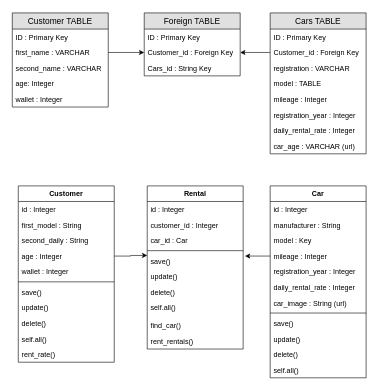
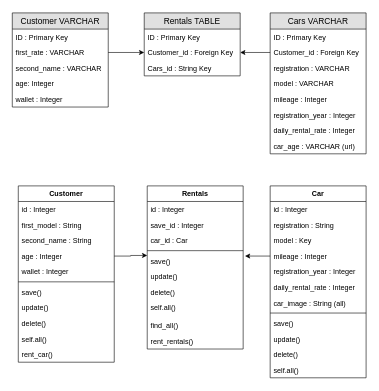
node "Customer TABLE": label "Customer TABLE" -> "Customer VARCHAR"
node "Foreign TABLE": label "Foreign TABLE" -> "Rentals TABLE"
node "Cars TABLE": label "Cars TABLE" -> "Cars VARCHAR"
node "first_name : VARCHAR": label "first_name : VARCHAR" -> "first_rate : VARCHAR"
node "model : TABLE": label "model : TABLE" -> "model : VARCHAR"
node "Rental": label "Rental" -> "Rentals"
node "customer_id : Integer": label "customer_id : Integer" -> "save_id : Integer"
node "manufacturer : String": label "manufacturer : String" -> "registration : String"
node "second_daily : String": label "second_daily : String" -> "second_name : String"
node "car_image : String (url)": label "car_image : String (url)" -> "car_image : String (all)"
node "find_car()": label "find_car()" -> "find_all()"
node "rent_rate()": label "rent_rate()" -> "rent_car()"
